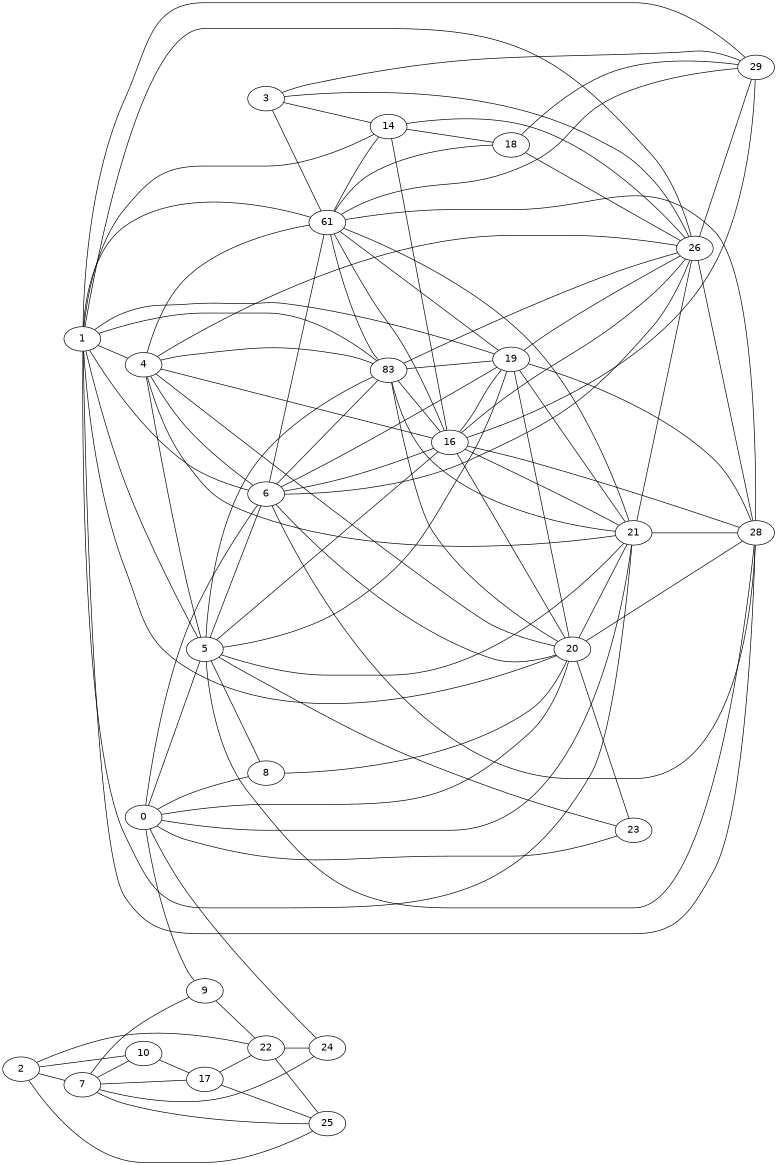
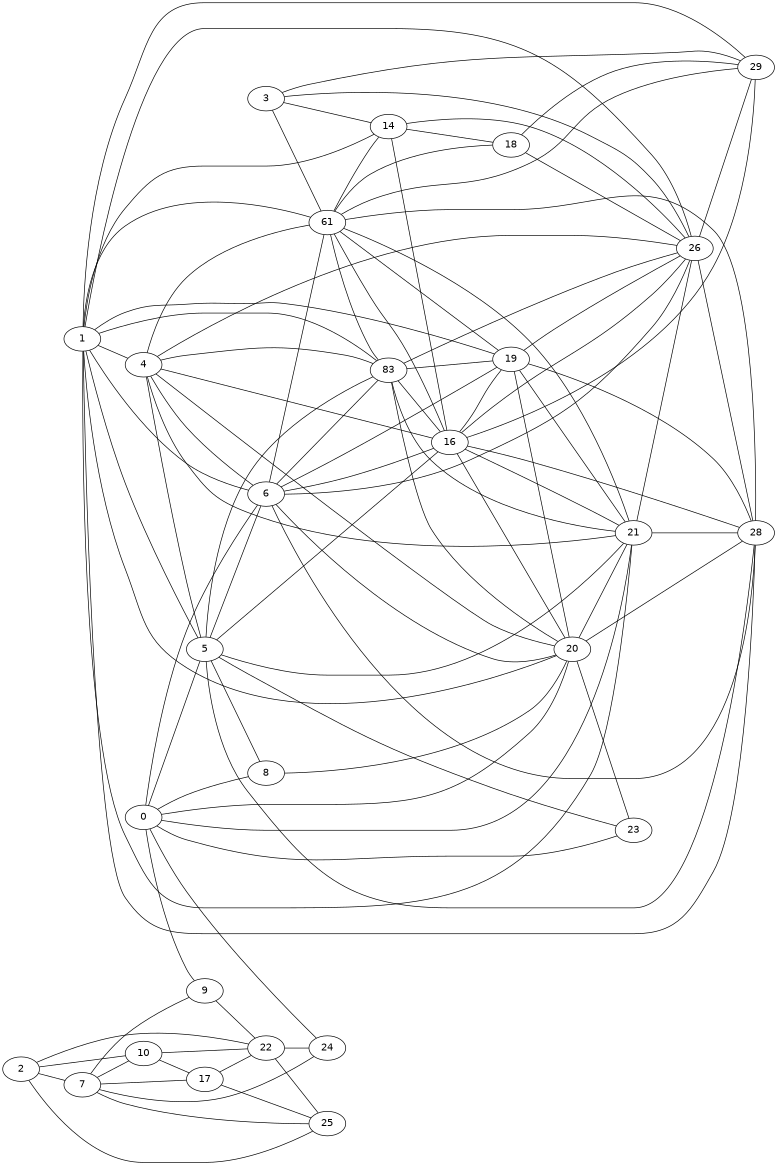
edge "5" -> "19": removed
edge "10" -> "22": added
